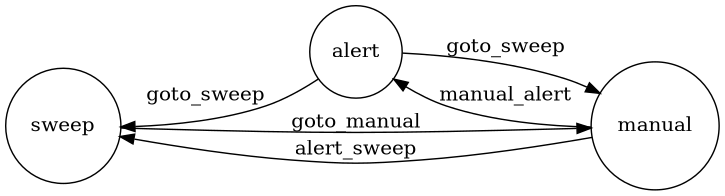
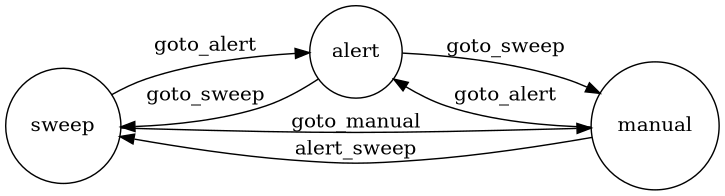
edge "sweep" -> "alert": added, label "goto_alert"
edge "manual" -> "alert": label "manual_alert" -> "goto_alert"
